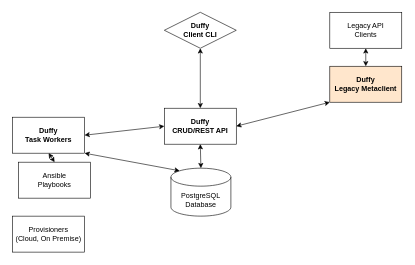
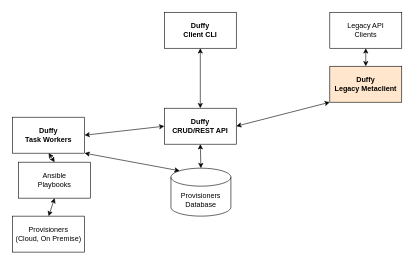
node "Duffy Client CLI": shape diamond -> rectangle
node "PostgreSQL Database": label "PostgreSQL Database" -> "Provisioners Database"
edge "Ansible Playbooks" -- "Provisioners (Cloud, On Premise)": added
